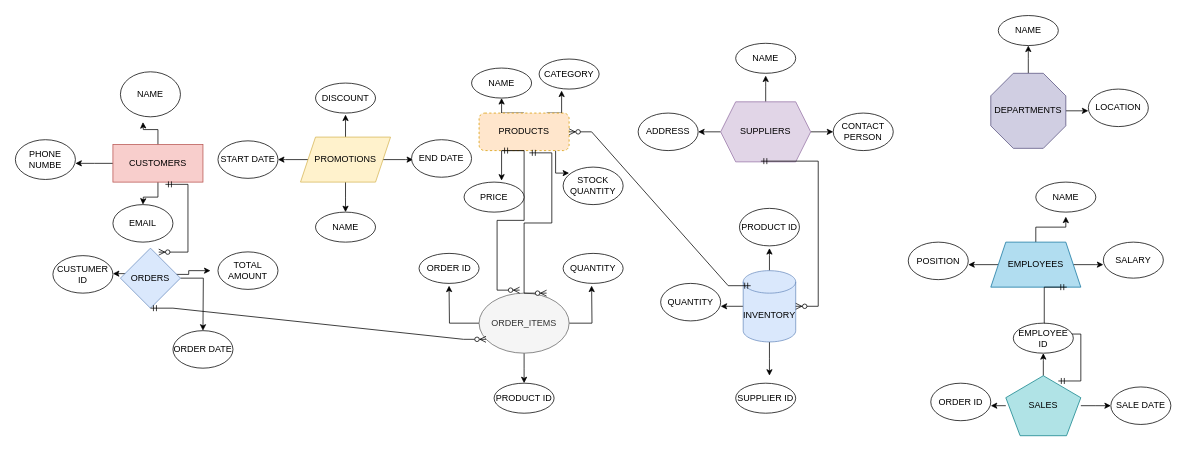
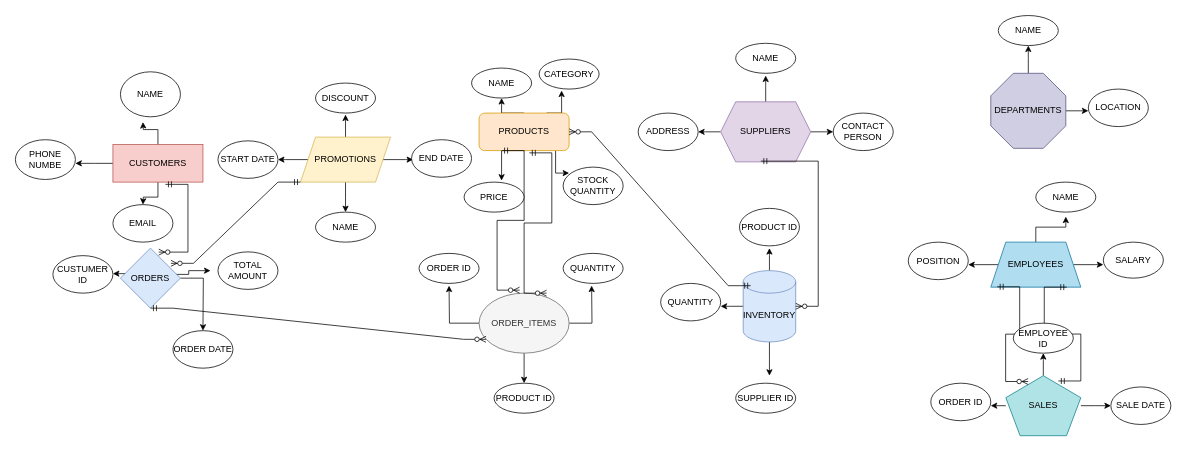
node "PRODUCTS": style dashed -> solid
edge "PROMOTIONS" -- "ORDERS": added
edge "EMPLOYEES" -- "SALES": added
